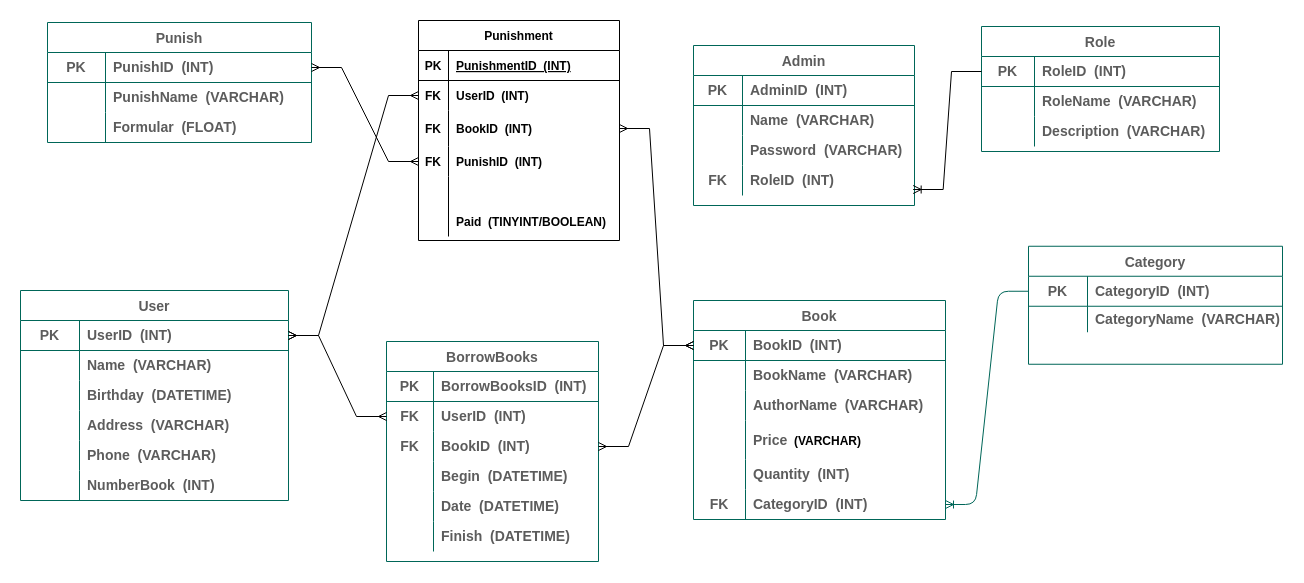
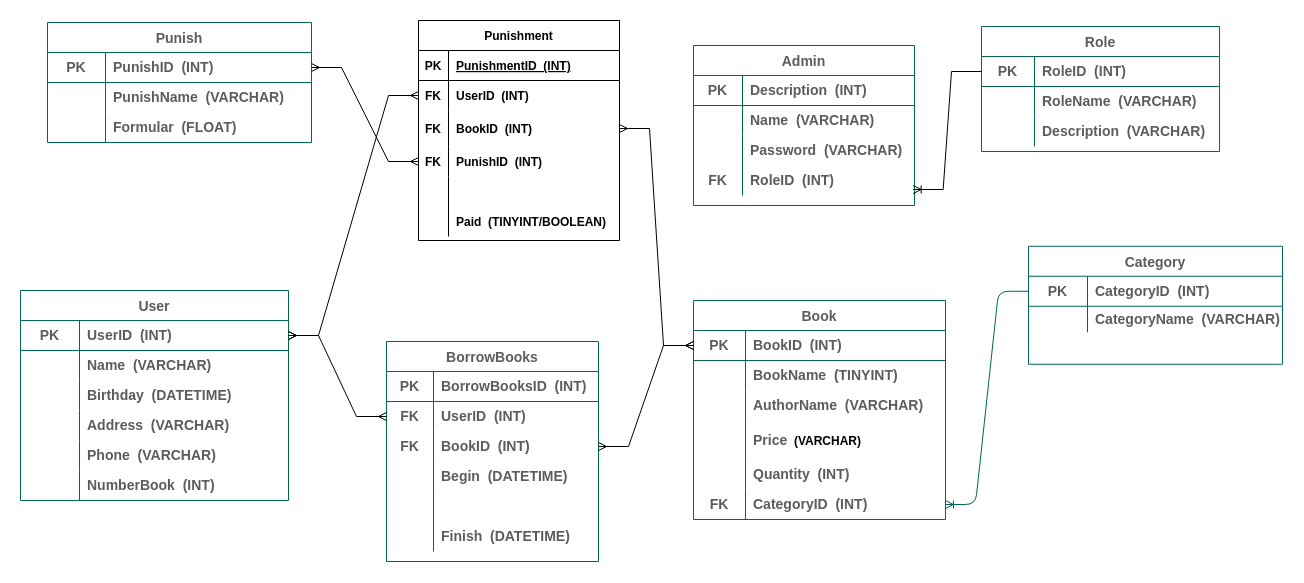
node "AdminID (INT)": label "AdminID (INT)" -> "Description (INT)"
node "BookName (VARCHAR)": label "BookName (VARCHAR)" -> "BookName (TINYINT)"
node "Date (DATETIME)": removed
